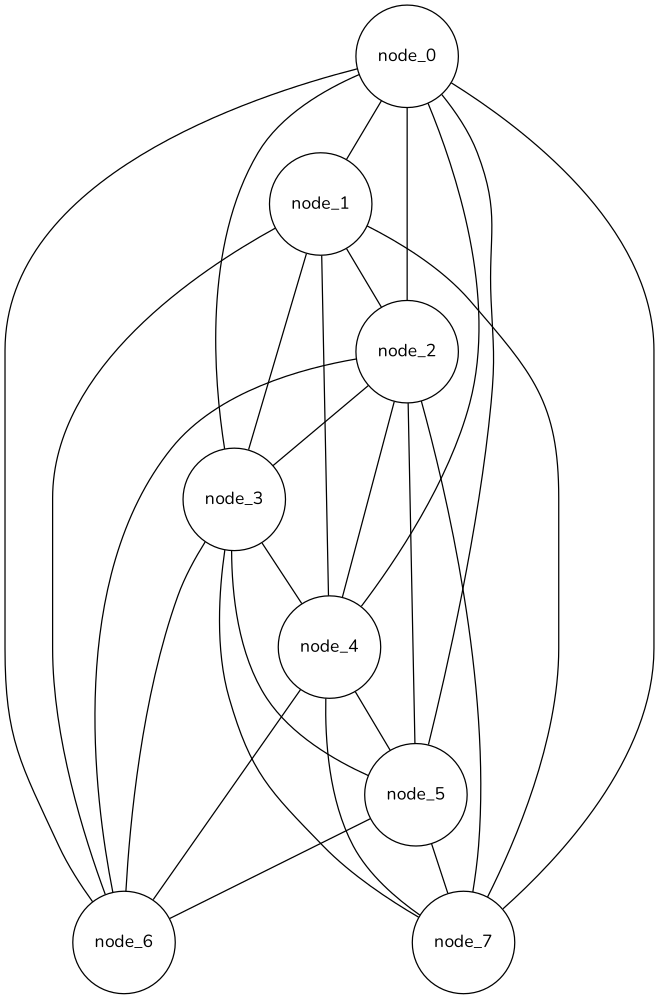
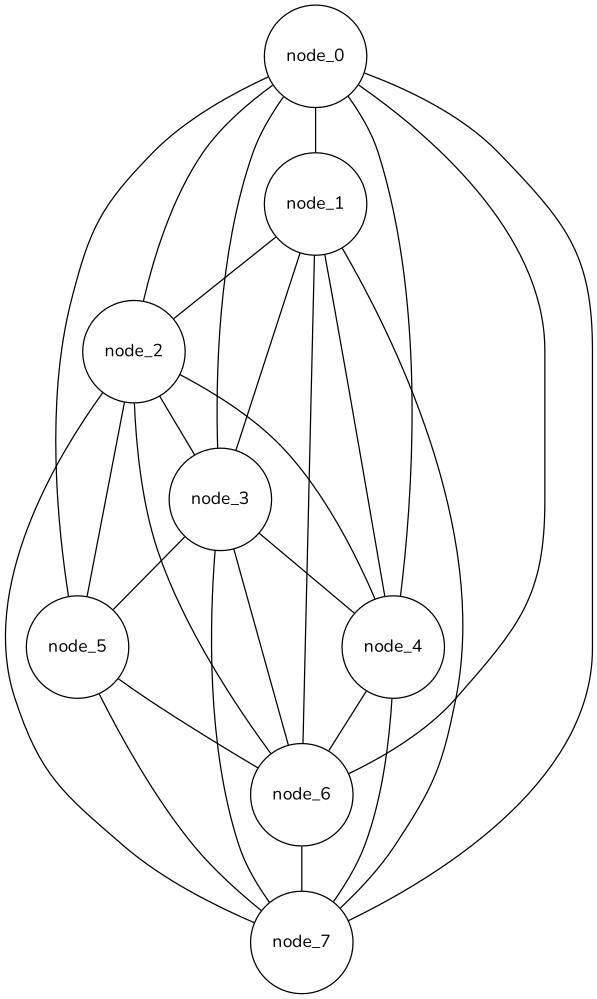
edge "node_4" -- "node_5": removed
edge "node_6" -- "node_7": added
